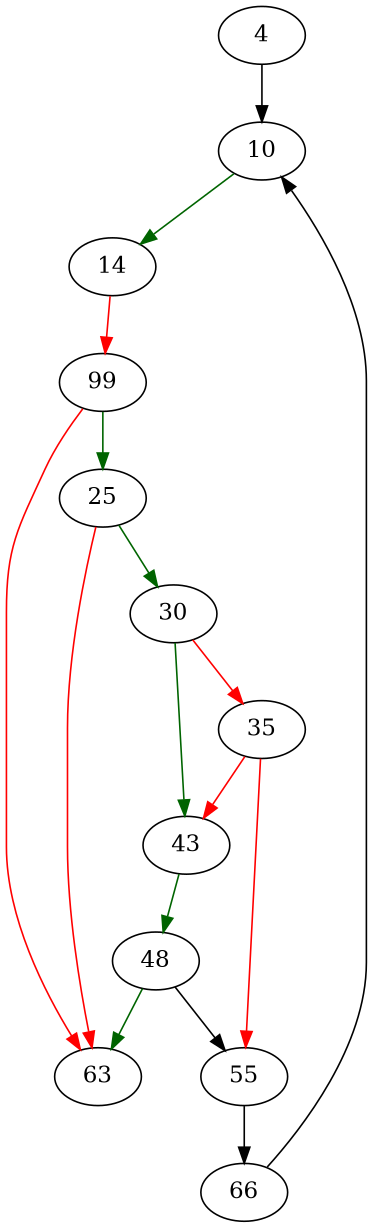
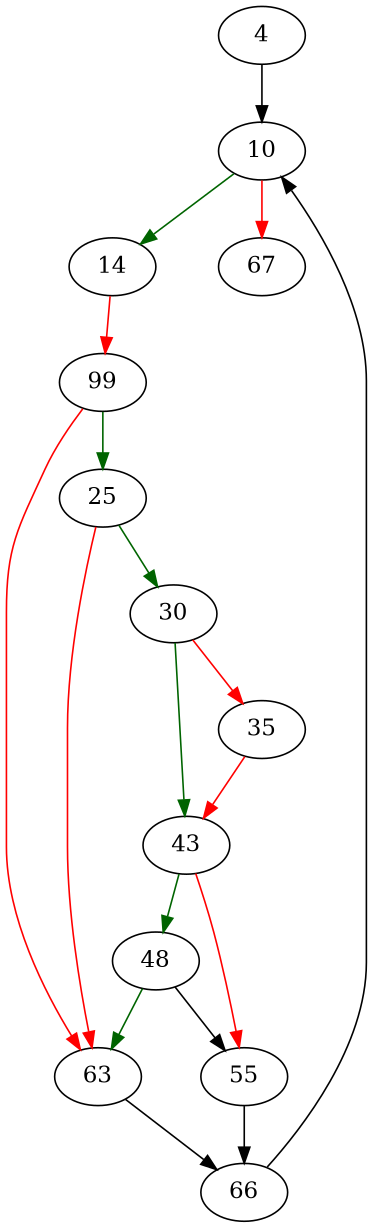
node "67": added
edge "35" -> "55": now "43" -> "55"
edge "63" -> "66": added
